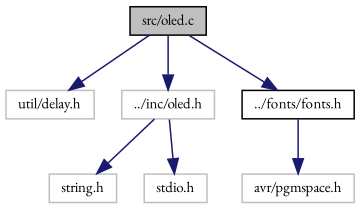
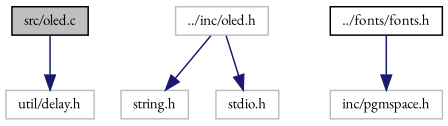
edge "src/oled.c" -> "../inc/oled.h": removed
edge "src/oled.c" -> "../fonts/fonts.h": removed
node "avr/pgmspace.h": label "avr/pgmspace.h" -> "inc/pgmspace.h"
